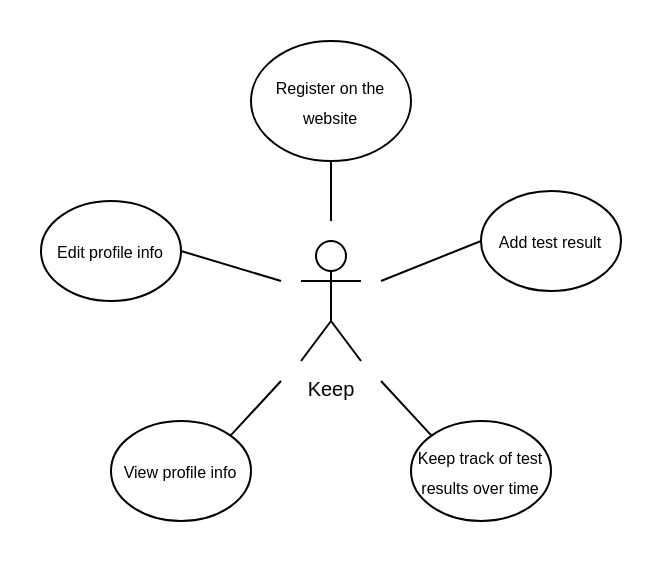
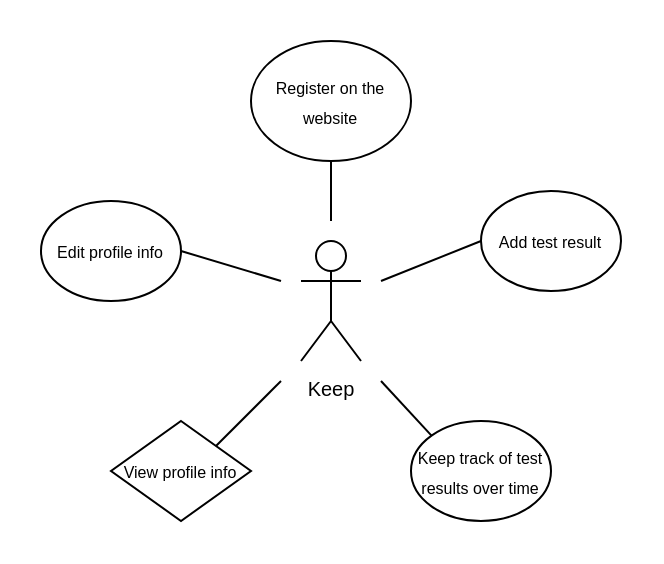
node "View profile info": shape ellipse -> diamond
